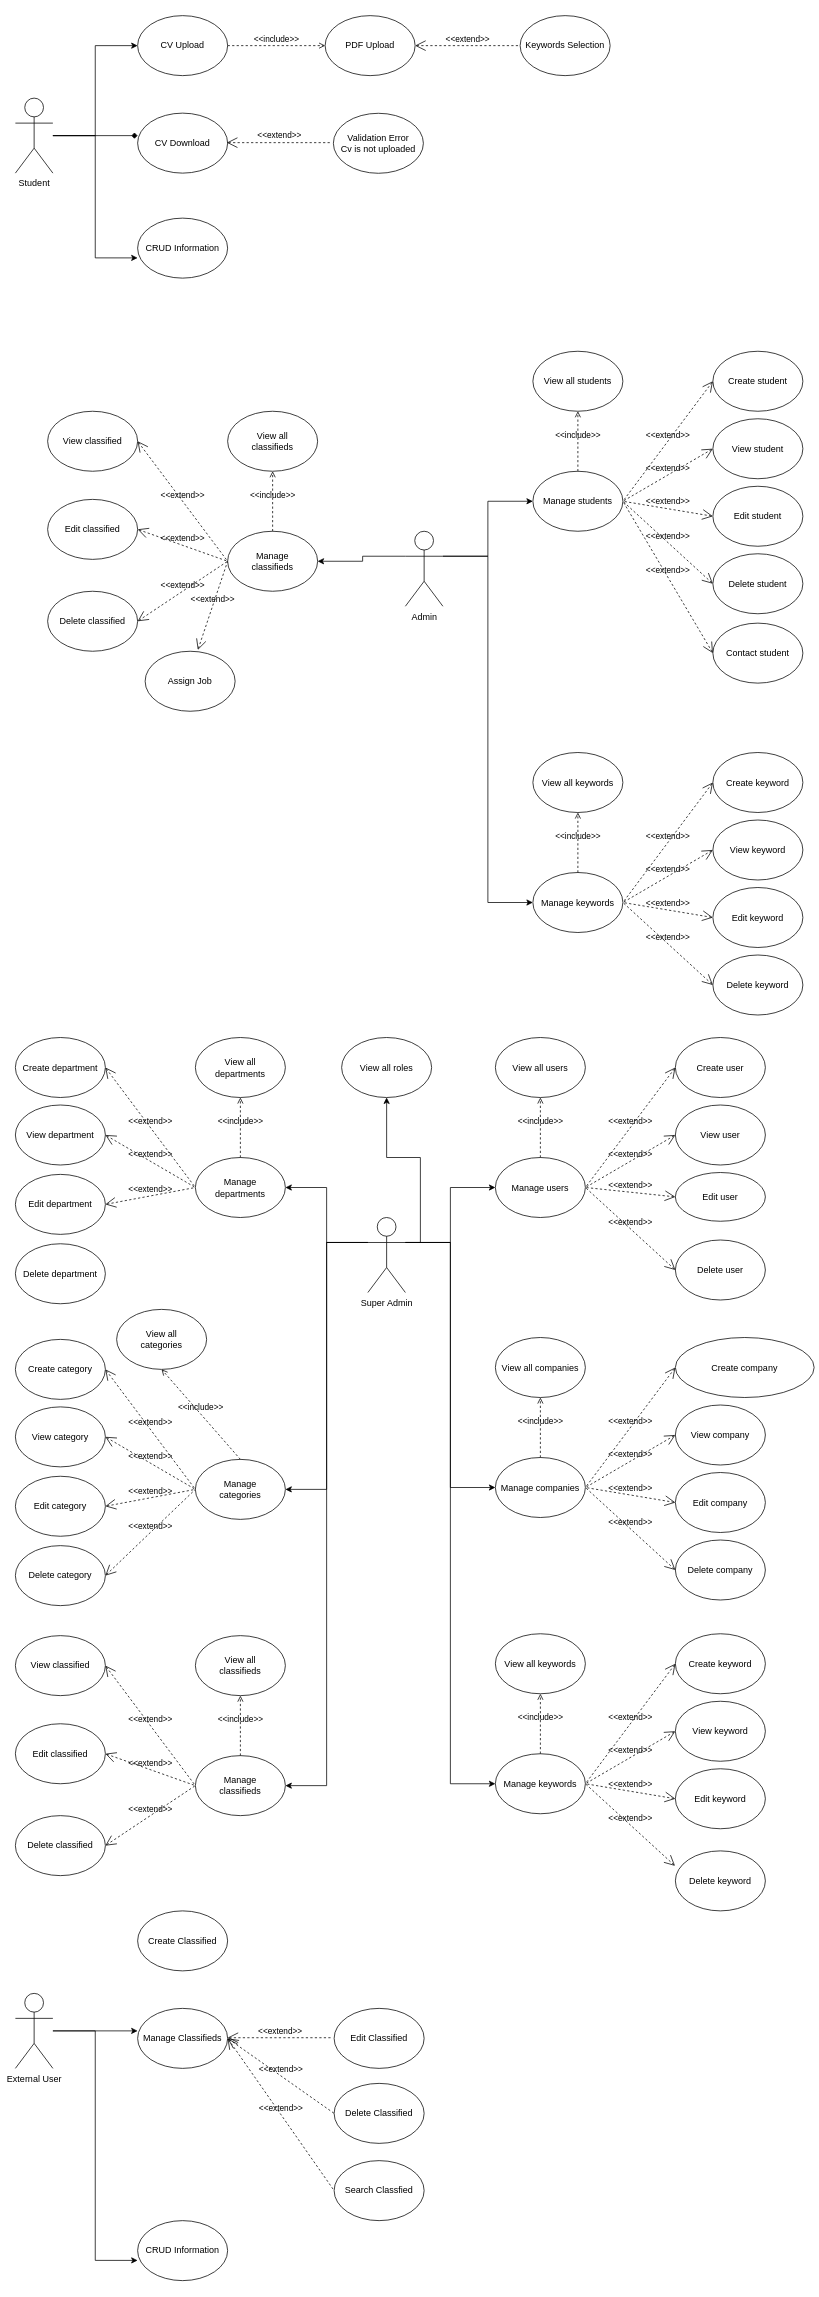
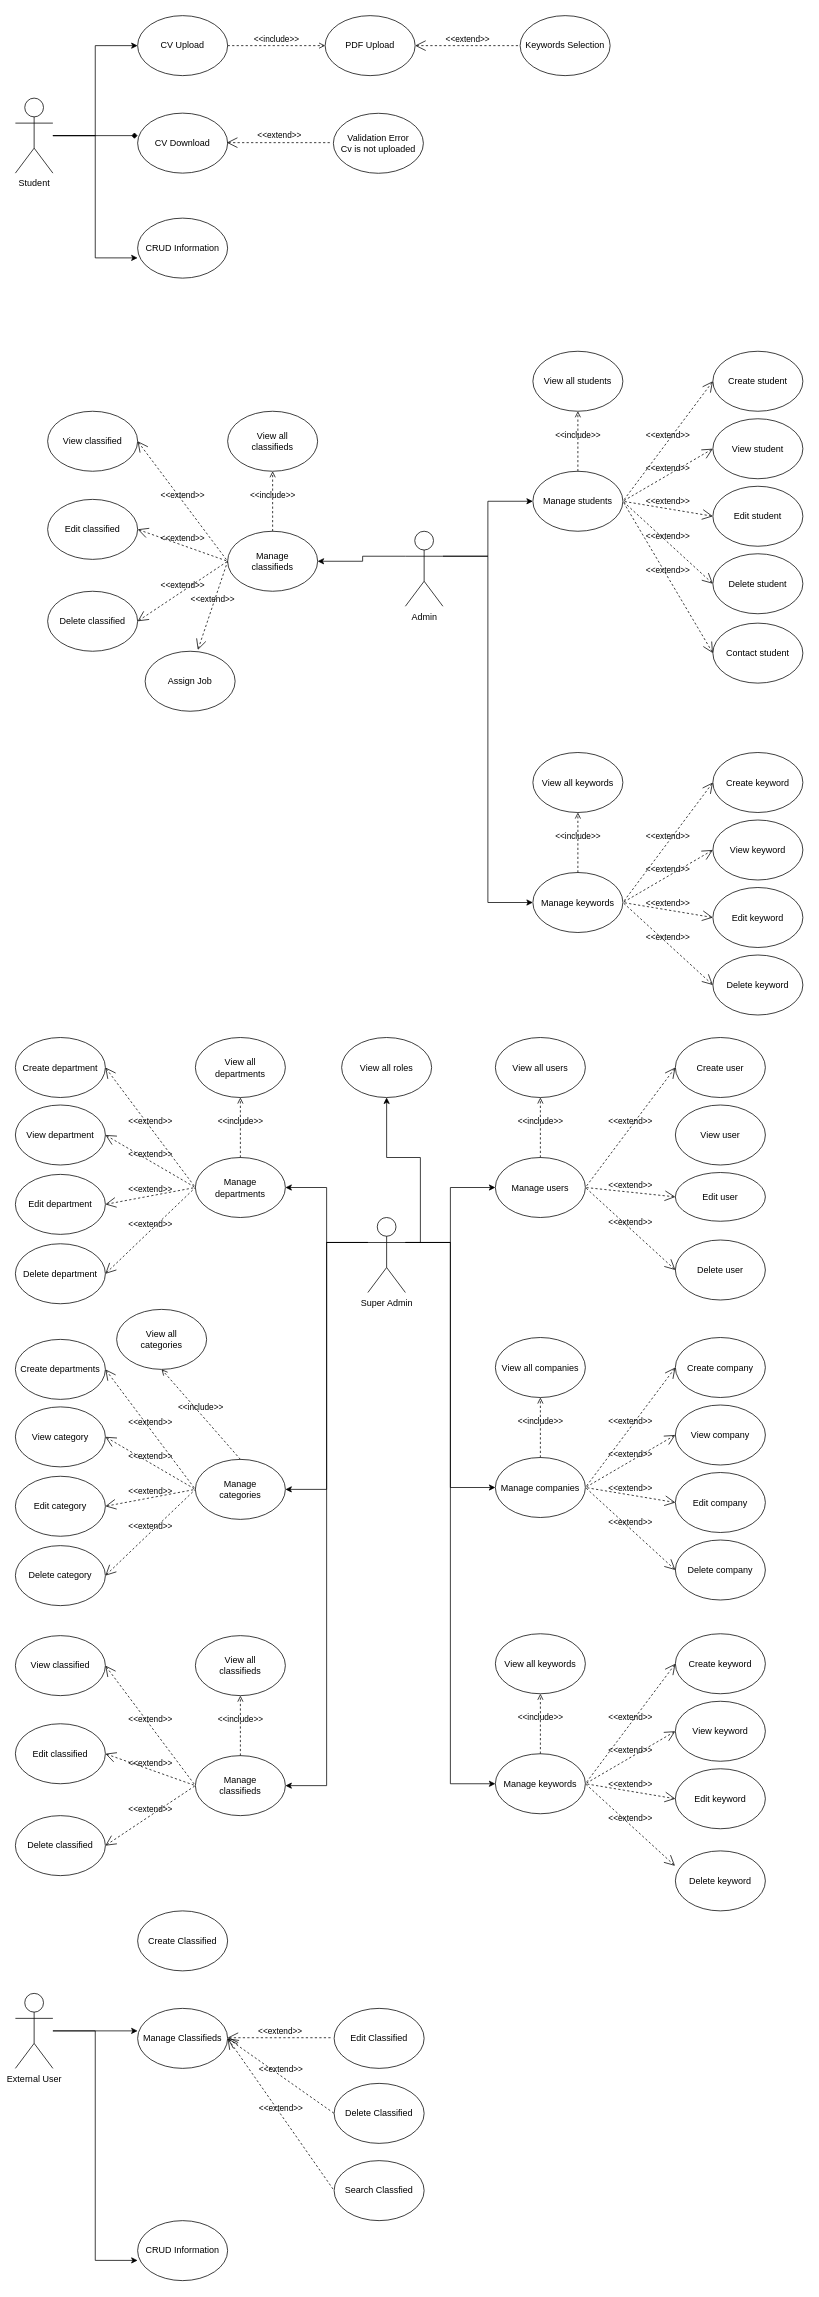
edge "Manage users" -> "View user": removed, label "<<extend>>"
edge "Manage departments" -> "Delete department": added, label "<<extend>>"
node "Create company": size 139x60 -> 90x60
node "Create category": label "Create category" -> "Create departments"
